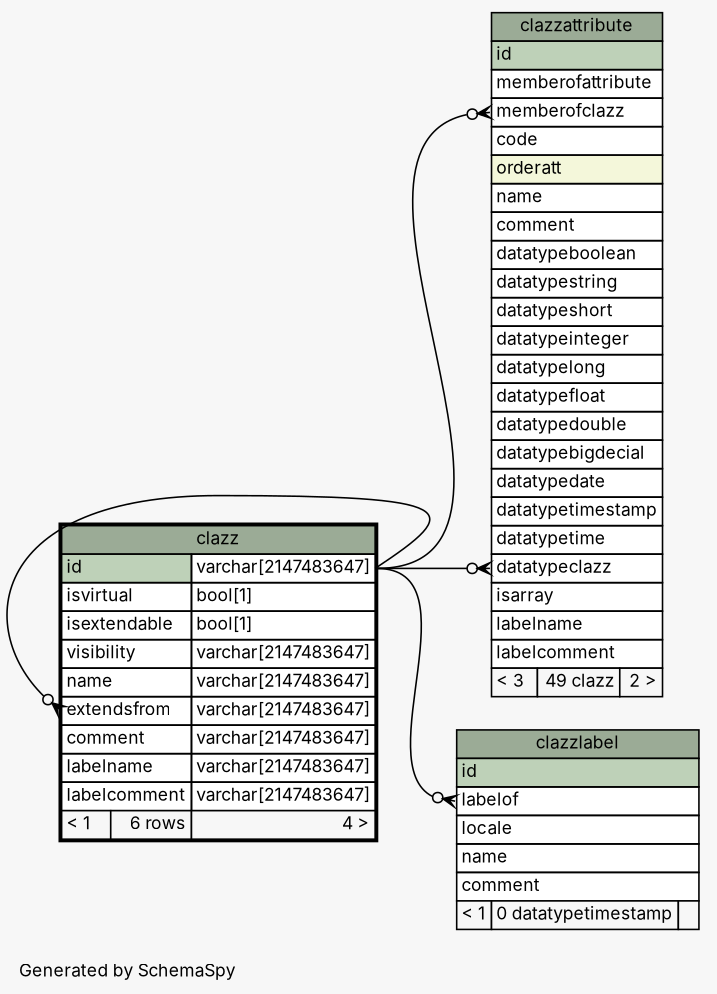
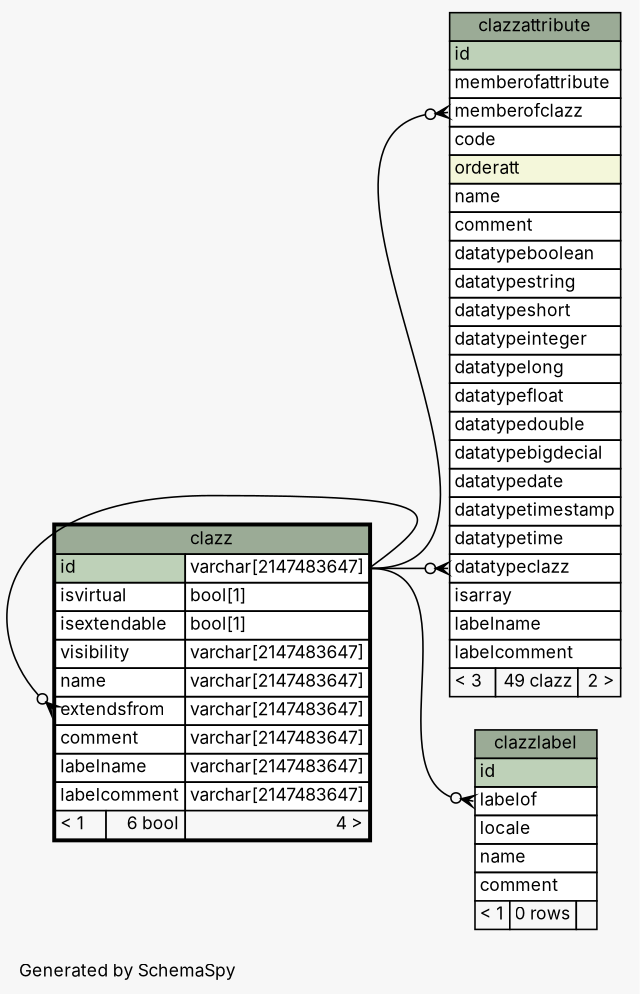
node "clazz": text "6 rows" -> "6 bool"
node "clazzlabel": text "0 datatypetimestamp" -> "0 rows"
